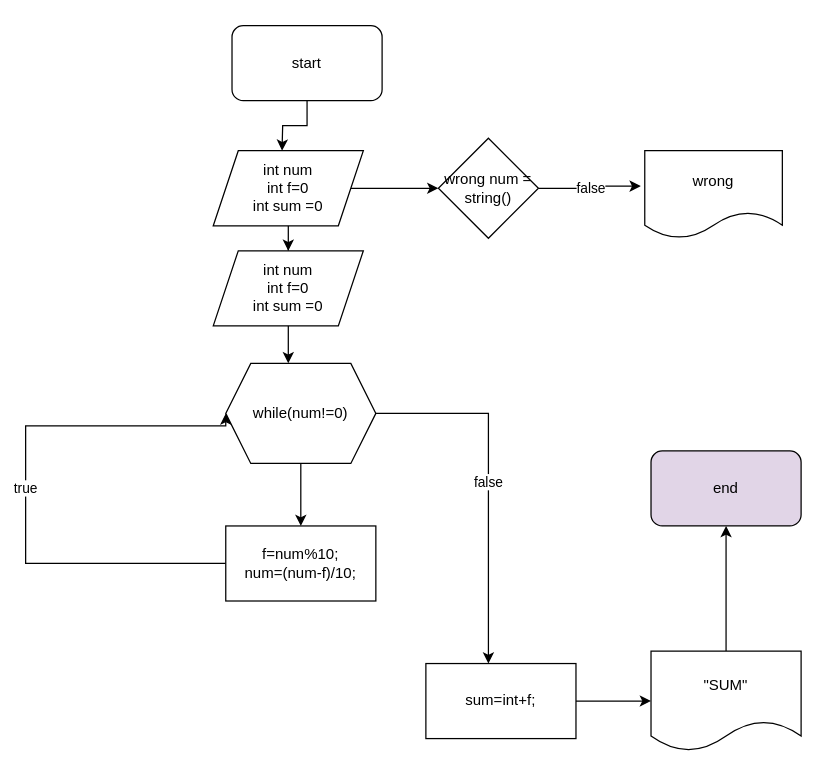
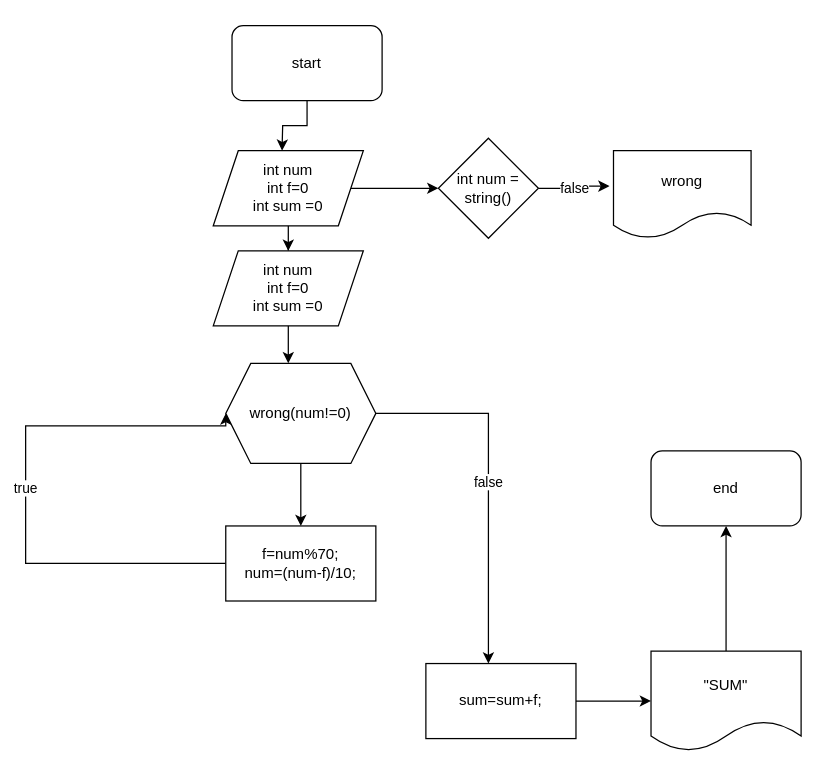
node "wrong num = string()": label "wrong num = string()" -> "int num = string()"
node "wrong": moved (713, 194) -> (682, 194)
node "while(num!=0)": label "while(num!=0)" -> "wrong(num!=0)"
node "end": fillcolor #e1d5e7 -> #ffffff
node "f=num%10; num=(num-f)/10;": label "f=num%10; num=(num-f)/10;" -> "f=num%70; num=(num-f)/10;"
node "sum=int+f;": label "sum=int+f;" -> "sum=sum+f;"
